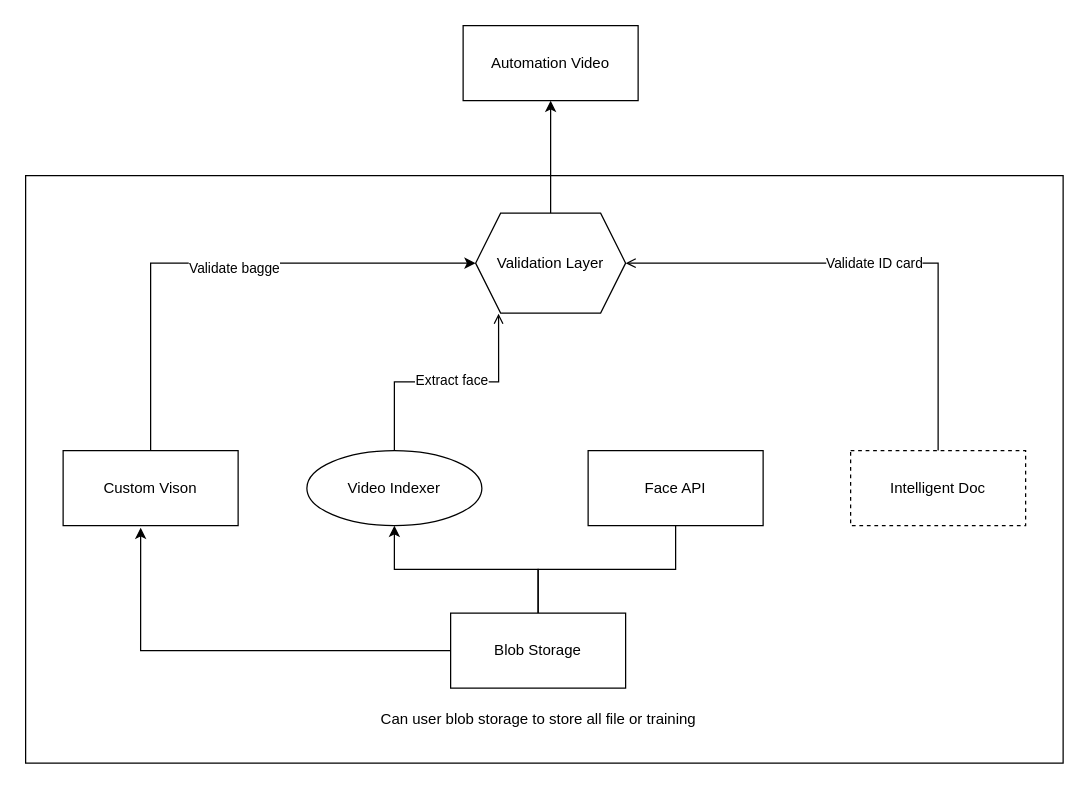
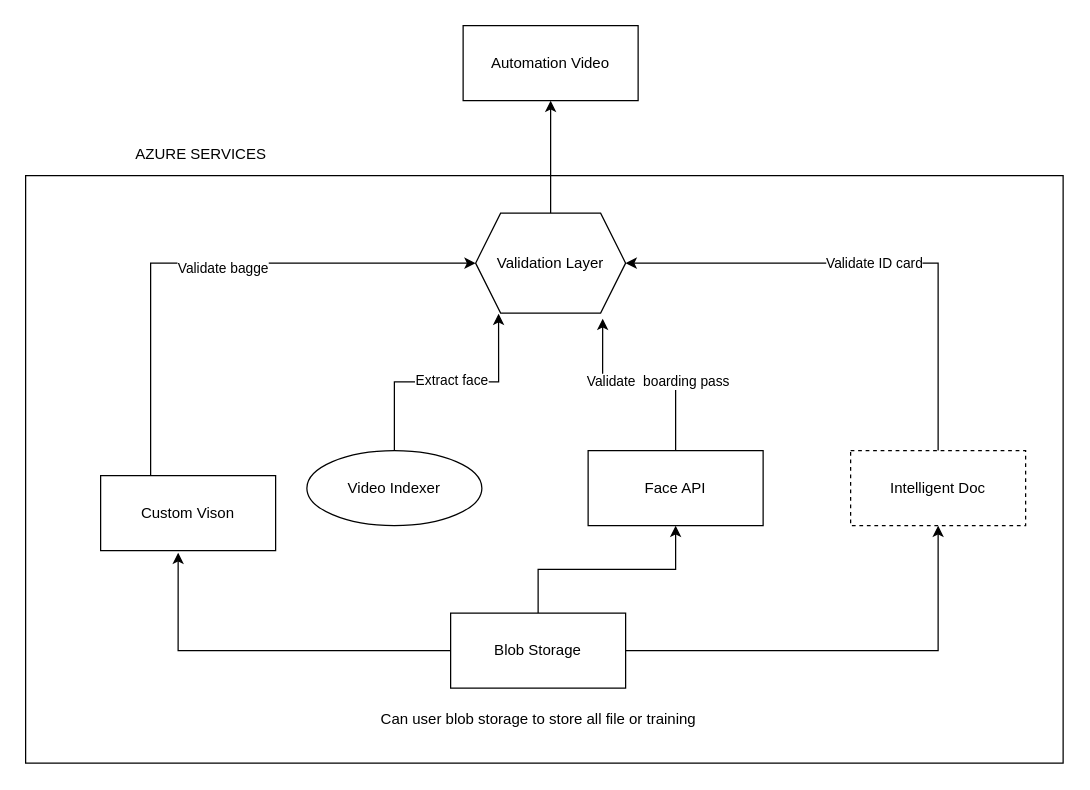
node "AZURE SERVICES": added
edge "Intelligent Doc" -> "Validation Layer": arrowhead open -> classic
edge "Video Indexer" -> "Validation Layer": arrowhead open -> classic
edge "Face API" -> "Validation Layer": added, label "Validate boarding pass"
node "Custom Vison": moved (151, 488) -> (188, 513)
edge "Face API" -- "Blob Storage": arrowhead none -> classic
edge "Blob Storage" -> "Video Indexer": now "Blob Storage" -> "Intelligent Doc"
